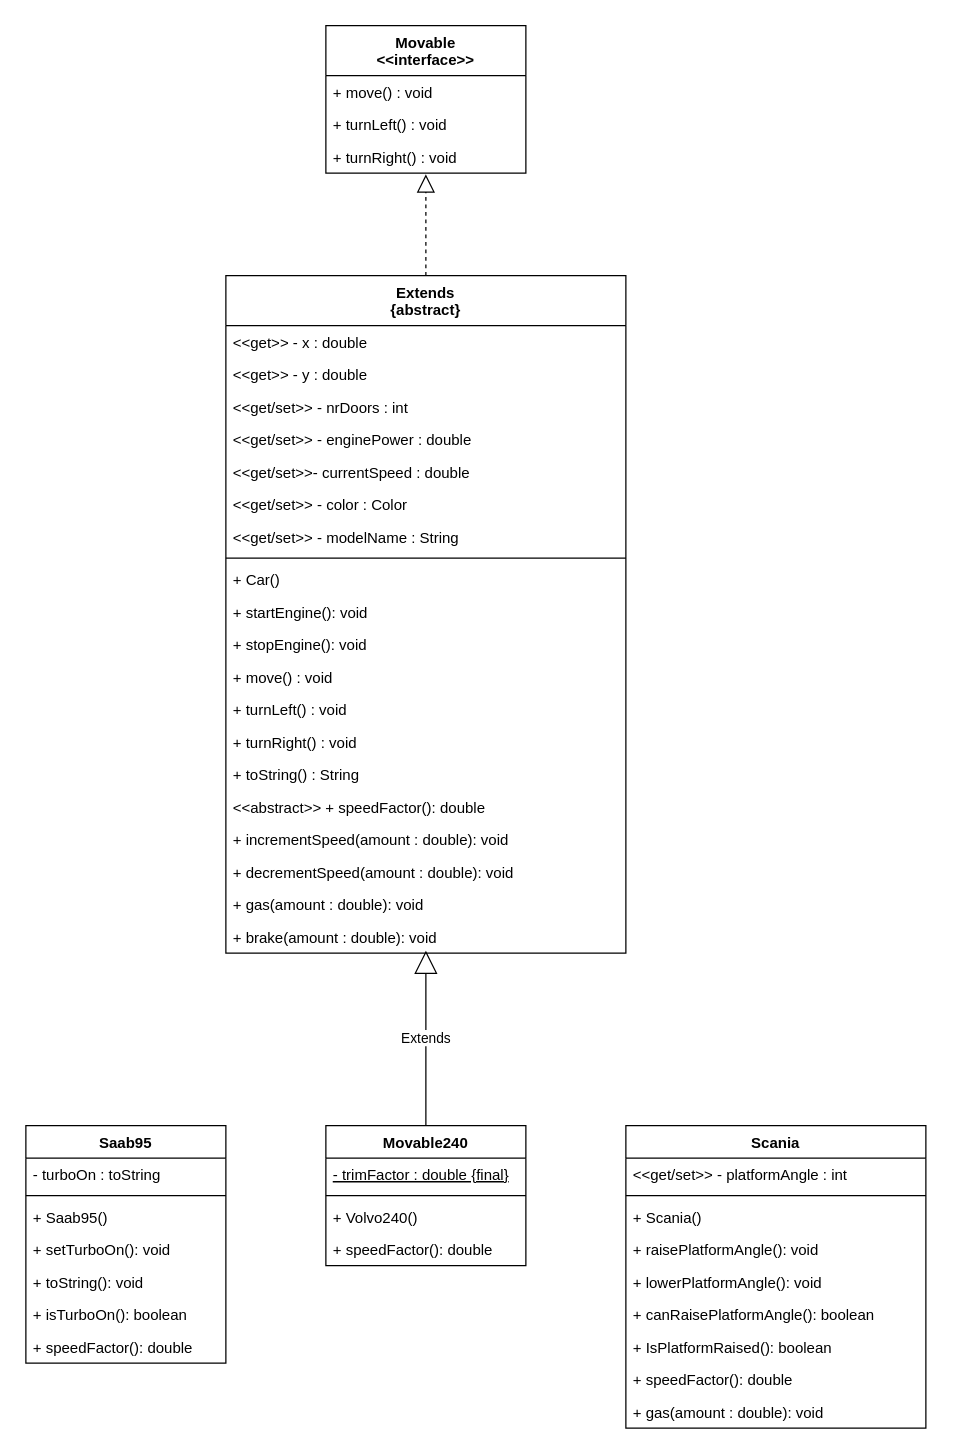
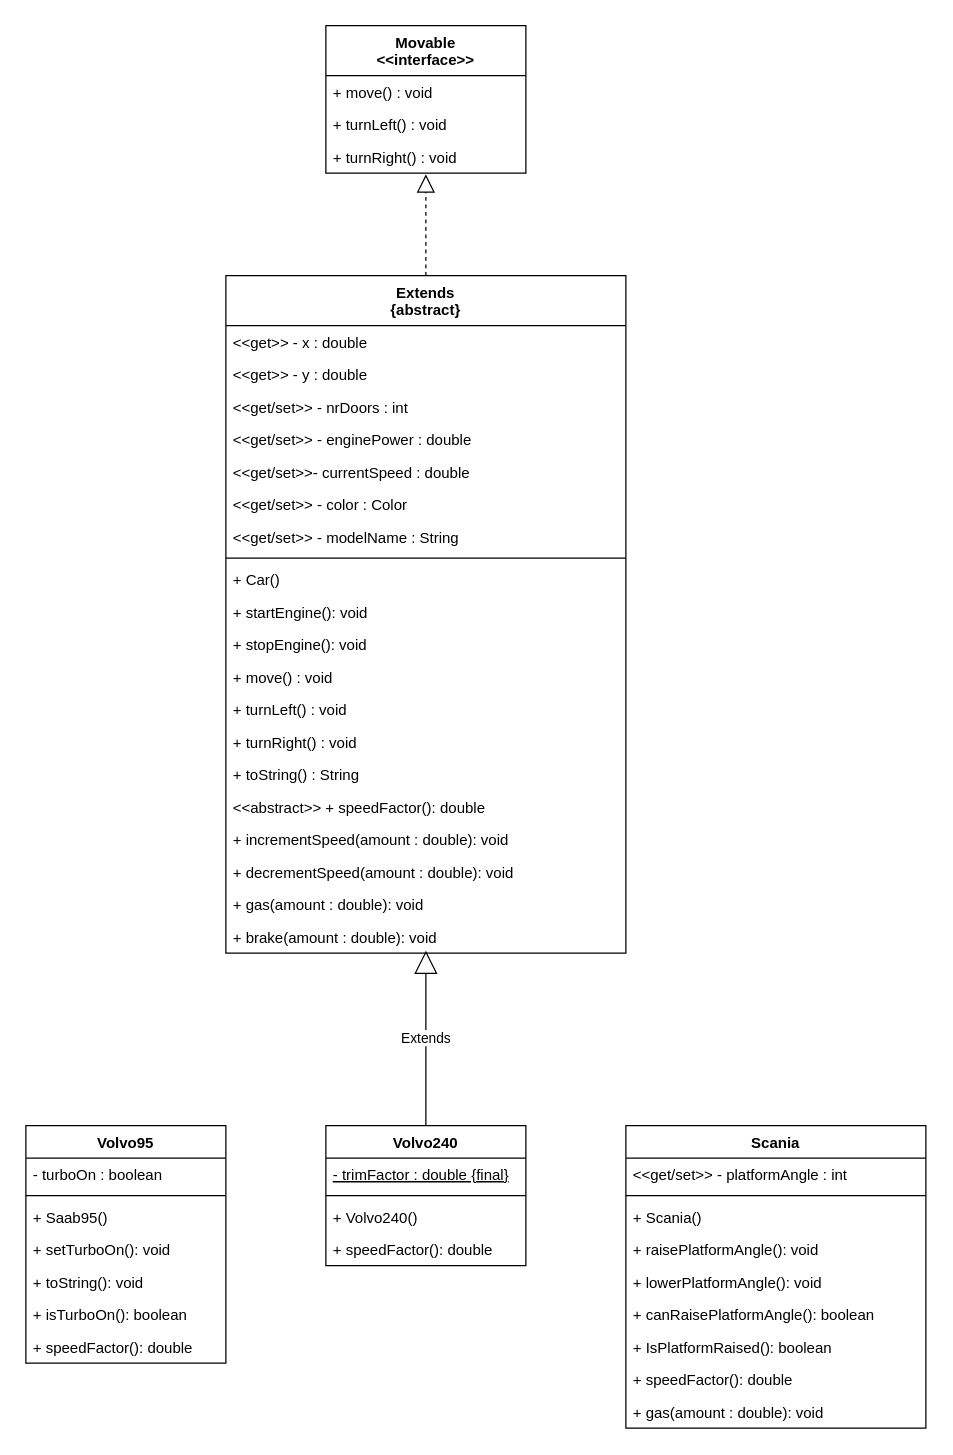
node "Saab95": label "Saab95" -> "Volvo95"
node "Movable240": label "Movable240" -> "Volvo240"
node "- turboOn : toString": label "- turboOn : toString" -> "- turboOn : boolean"
